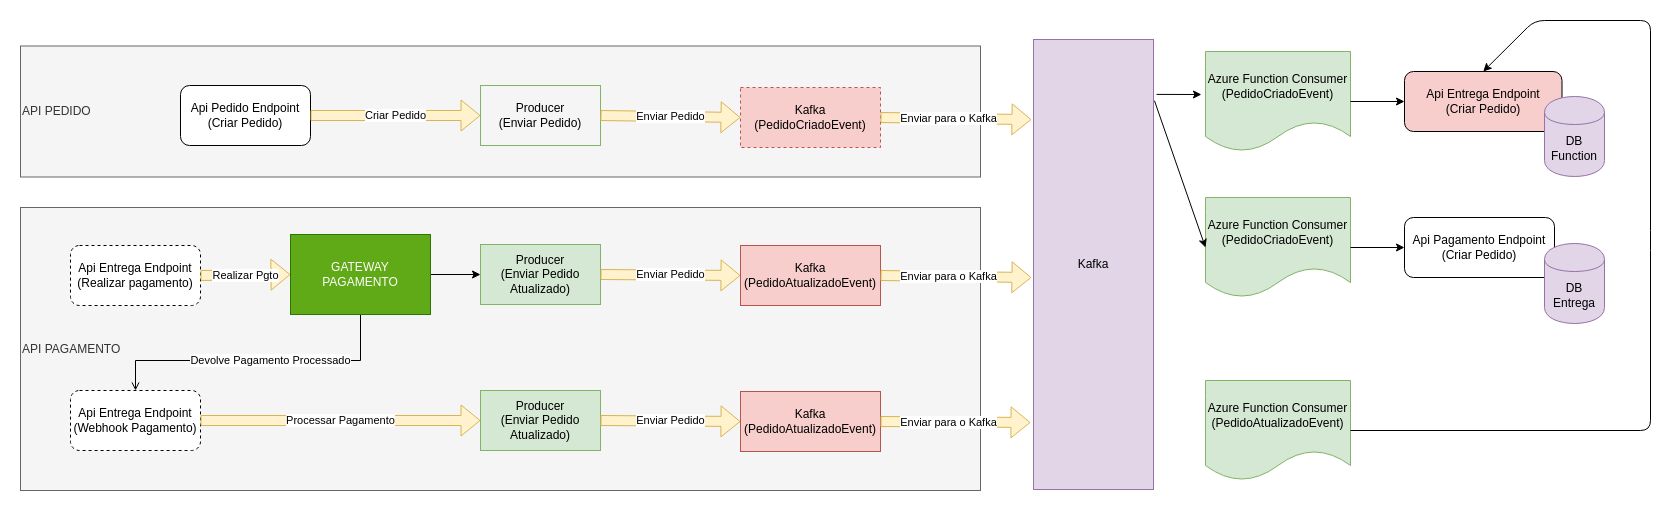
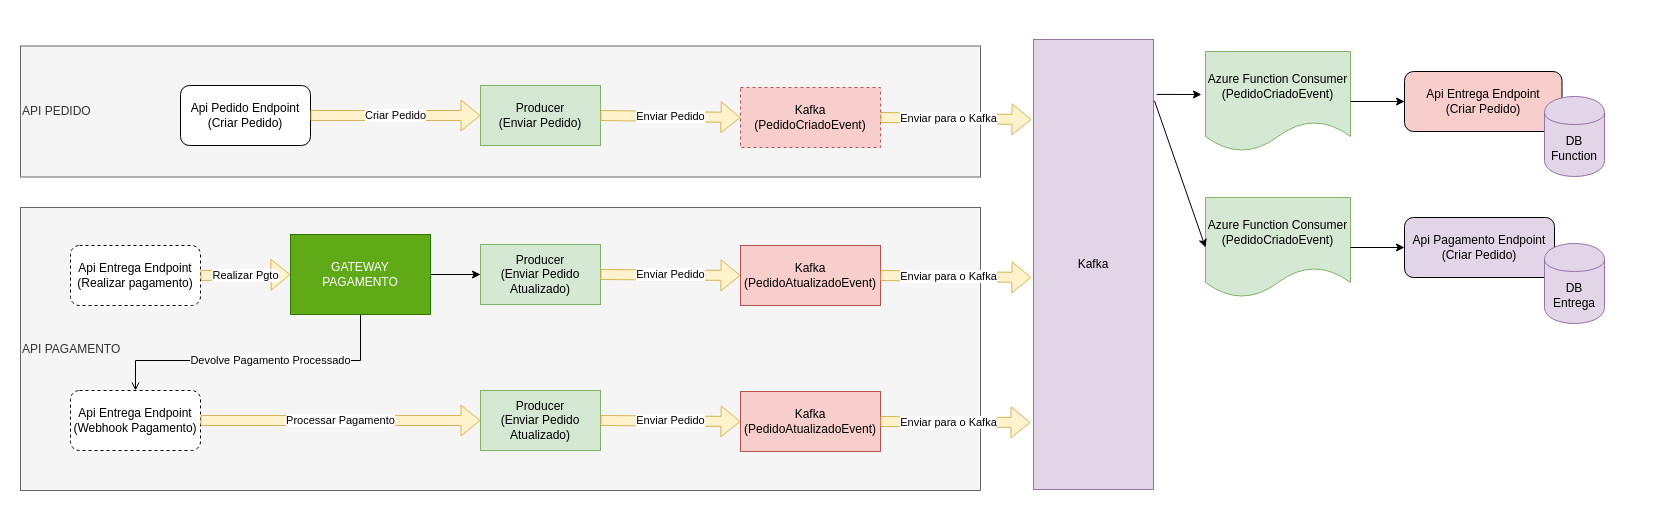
node "Producer (Enviar Pedido)": fillcolor #f5f5f5 -> #d5e8d4
node "Api Pagamento Endpoint (Criar Pedido)": fillcolor #ffffff -> #e1d5e7
edge "Azure Function Consumer (PedidoAtualizadoEvent)" -> "Api Entrega Endpoint (Criar Pedido)": removed
node "Azure Function Consumer (PedidoAtualizadoEvent)": removed
